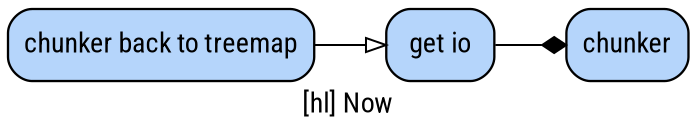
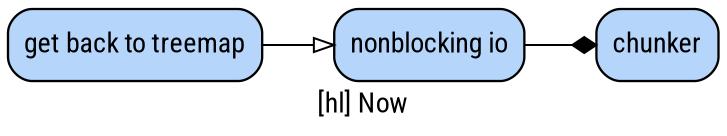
node "chunker back to treemap": label "chunker back to treemap" -> "get back to treemap"
node "get io": label "get io" -> "nonblocking io"
